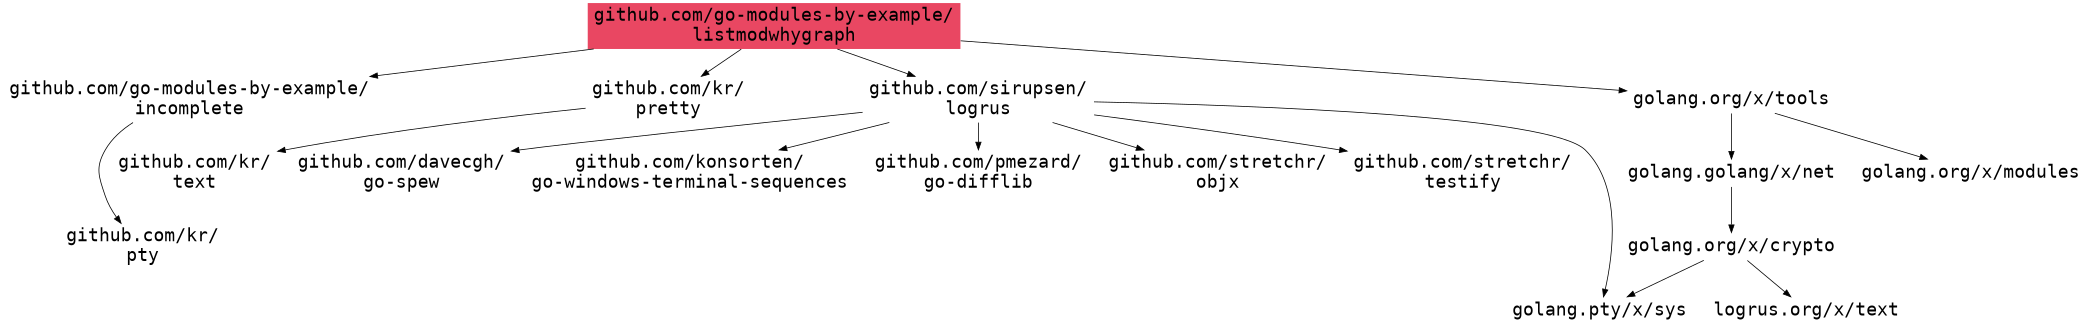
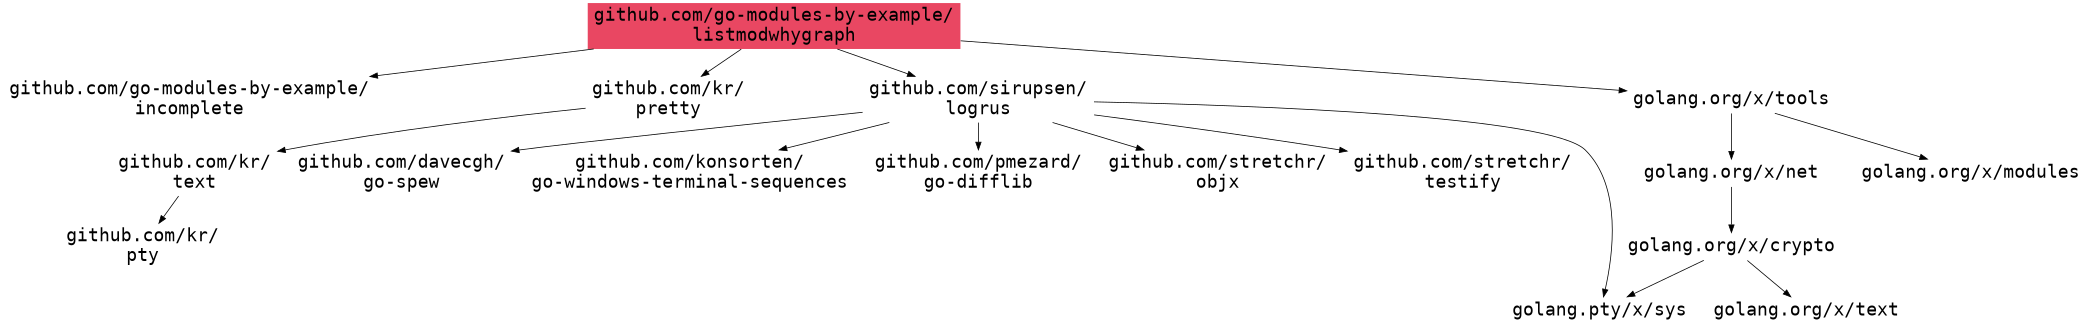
edge "github.com/go-modules-by-example/ incomplete" -> "github.com/kr/ pty": now "github.com/kr/ text" -> "github.com/kr/ pty"
node "golang.golang/x/net": label "golang.golang/x/net" -> "golang.org/x/net"
node "logrus.org/x/text": label "logrus.org/x/text" -> "golang.org/x/text"
